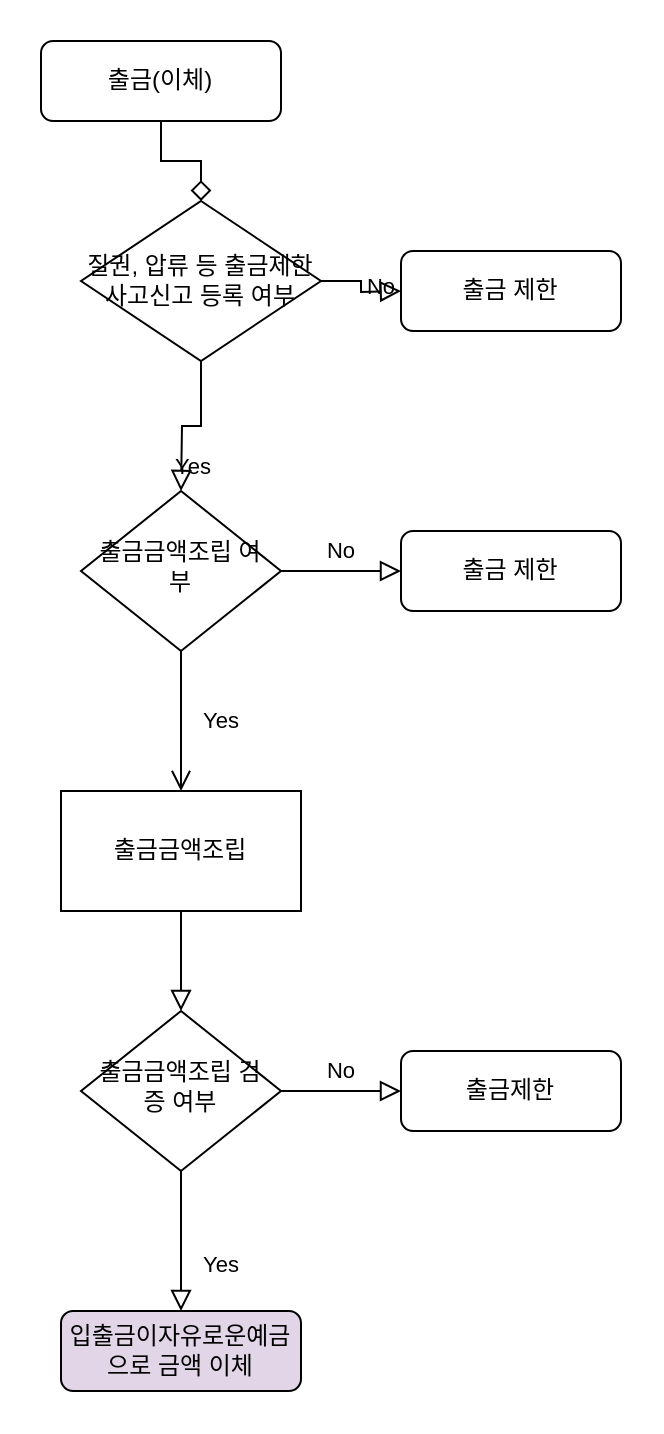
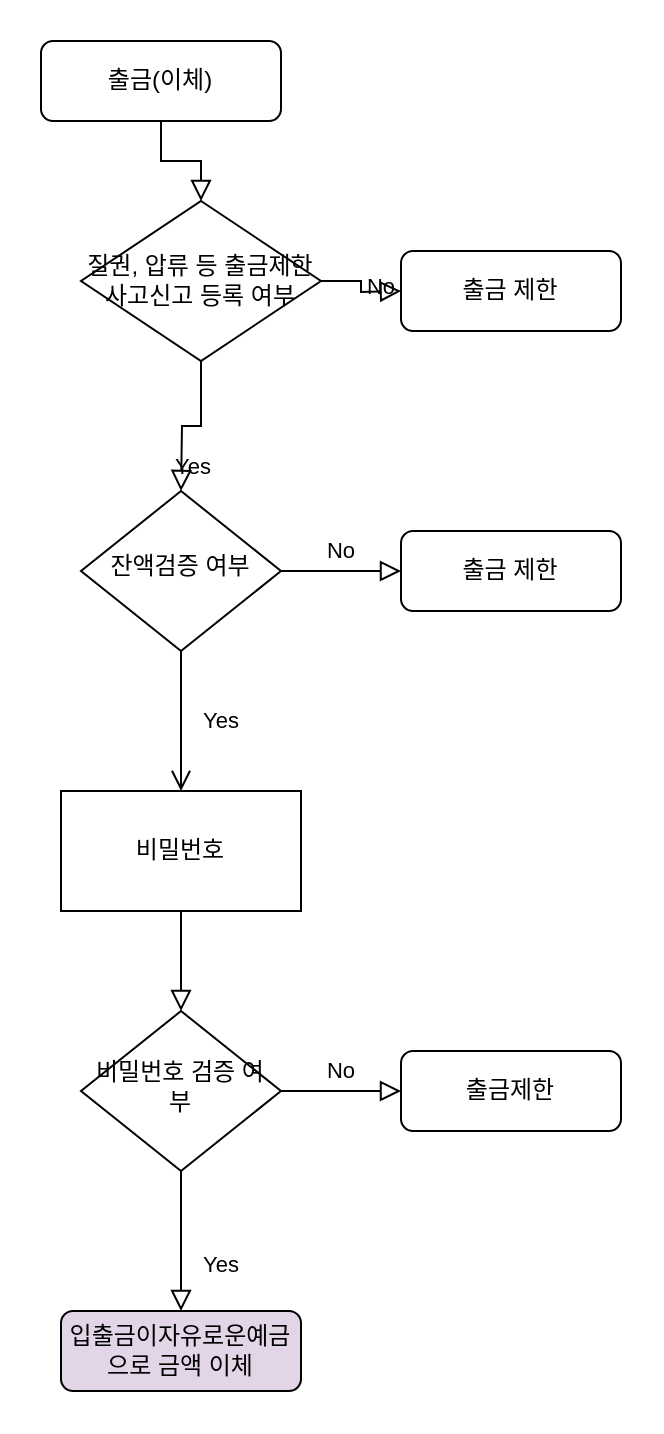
edge "출금(이체)" -> "질권, 압류 등 출금제한 사고신고 등록 여부": arrowhead diamond -> block
node "출금금액조립 여부": label "출금금액조립 여부" -> "잔액검증 여부"
node "출금금액조립": label "출금금액조립" -> "비밀번호"
node "출금금액조립 검증 여부": label "출금금액조립 검증 여부" -> "비밀번호 검증 여부"
